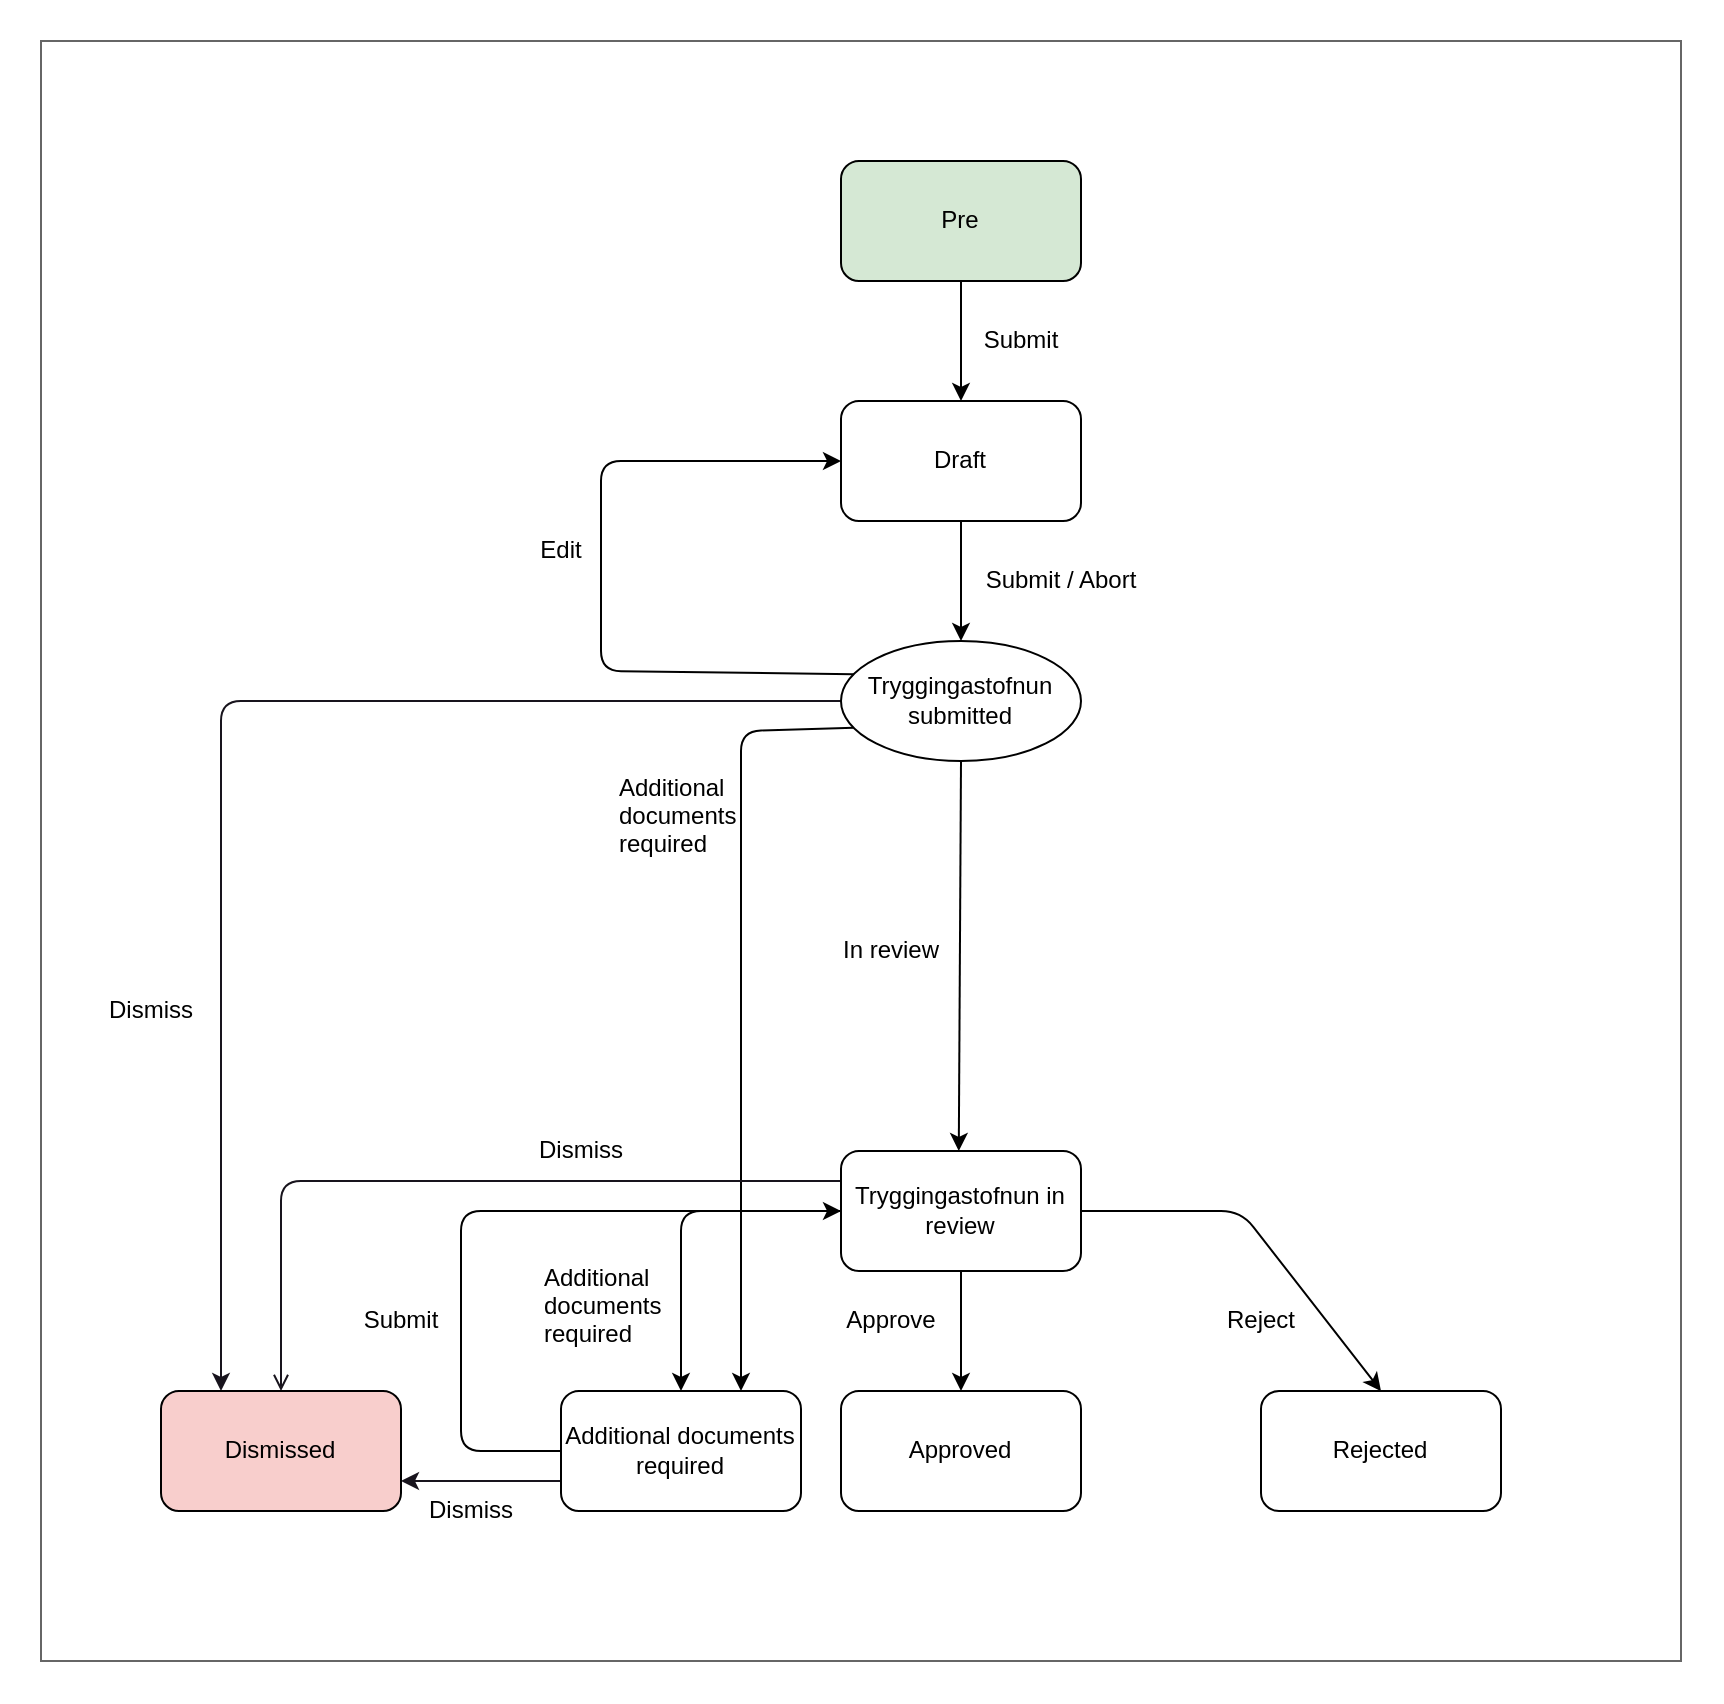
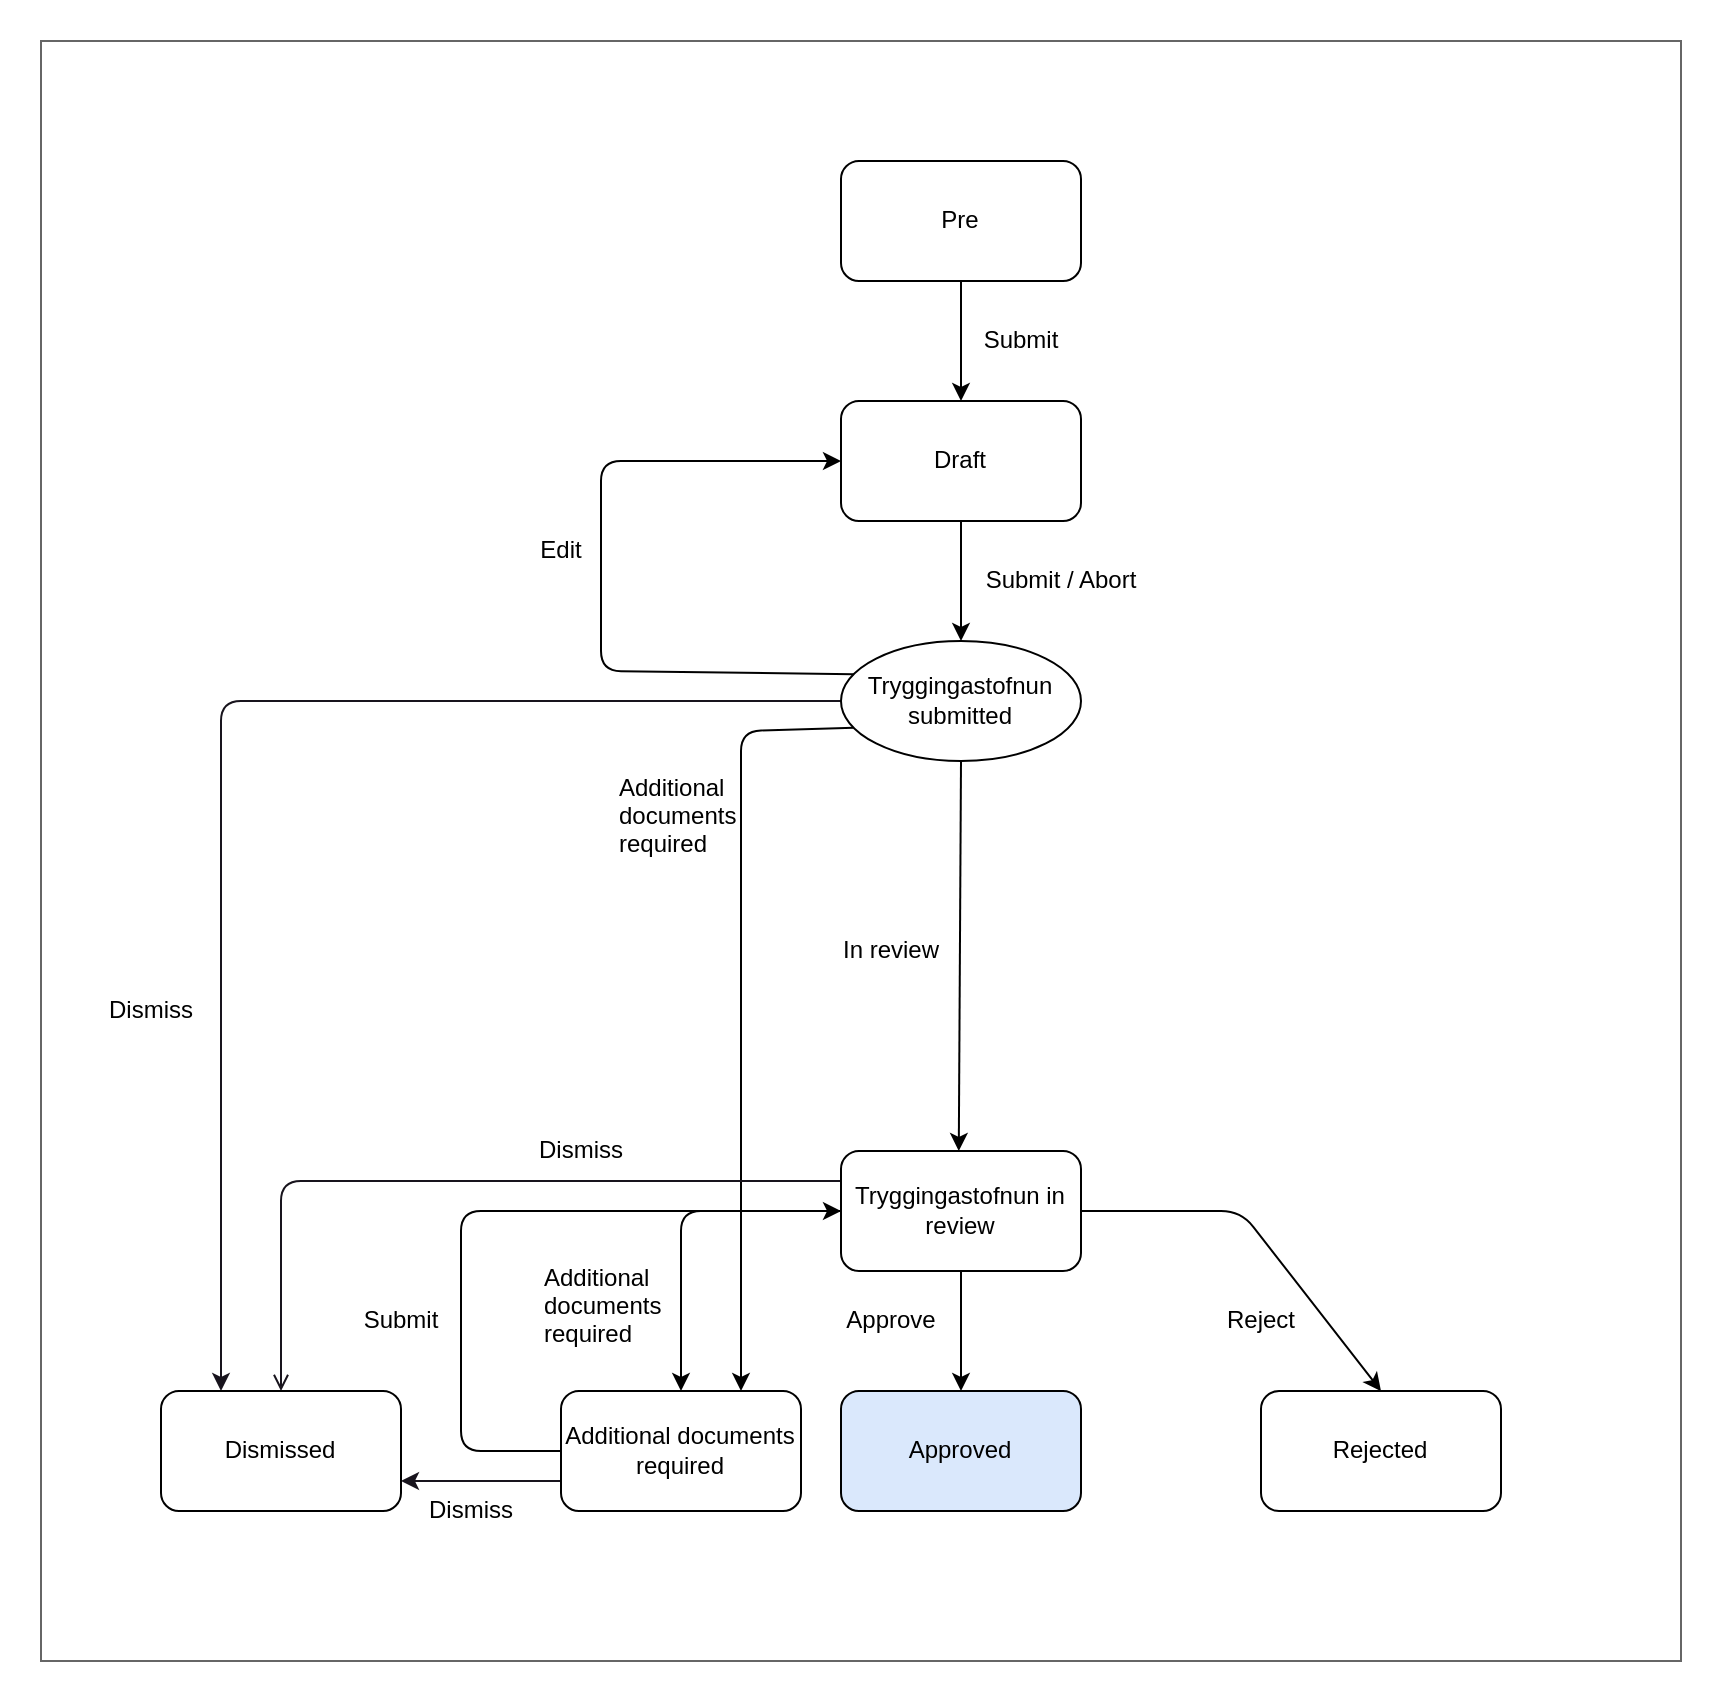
node "Pre": fillcolor #d5e8d4 -> #ffffff
node "Dismissed": fillcolor #f8cecc -> #ffffff
node "Approved": fillcolor #ffffff -> #dae8fc
